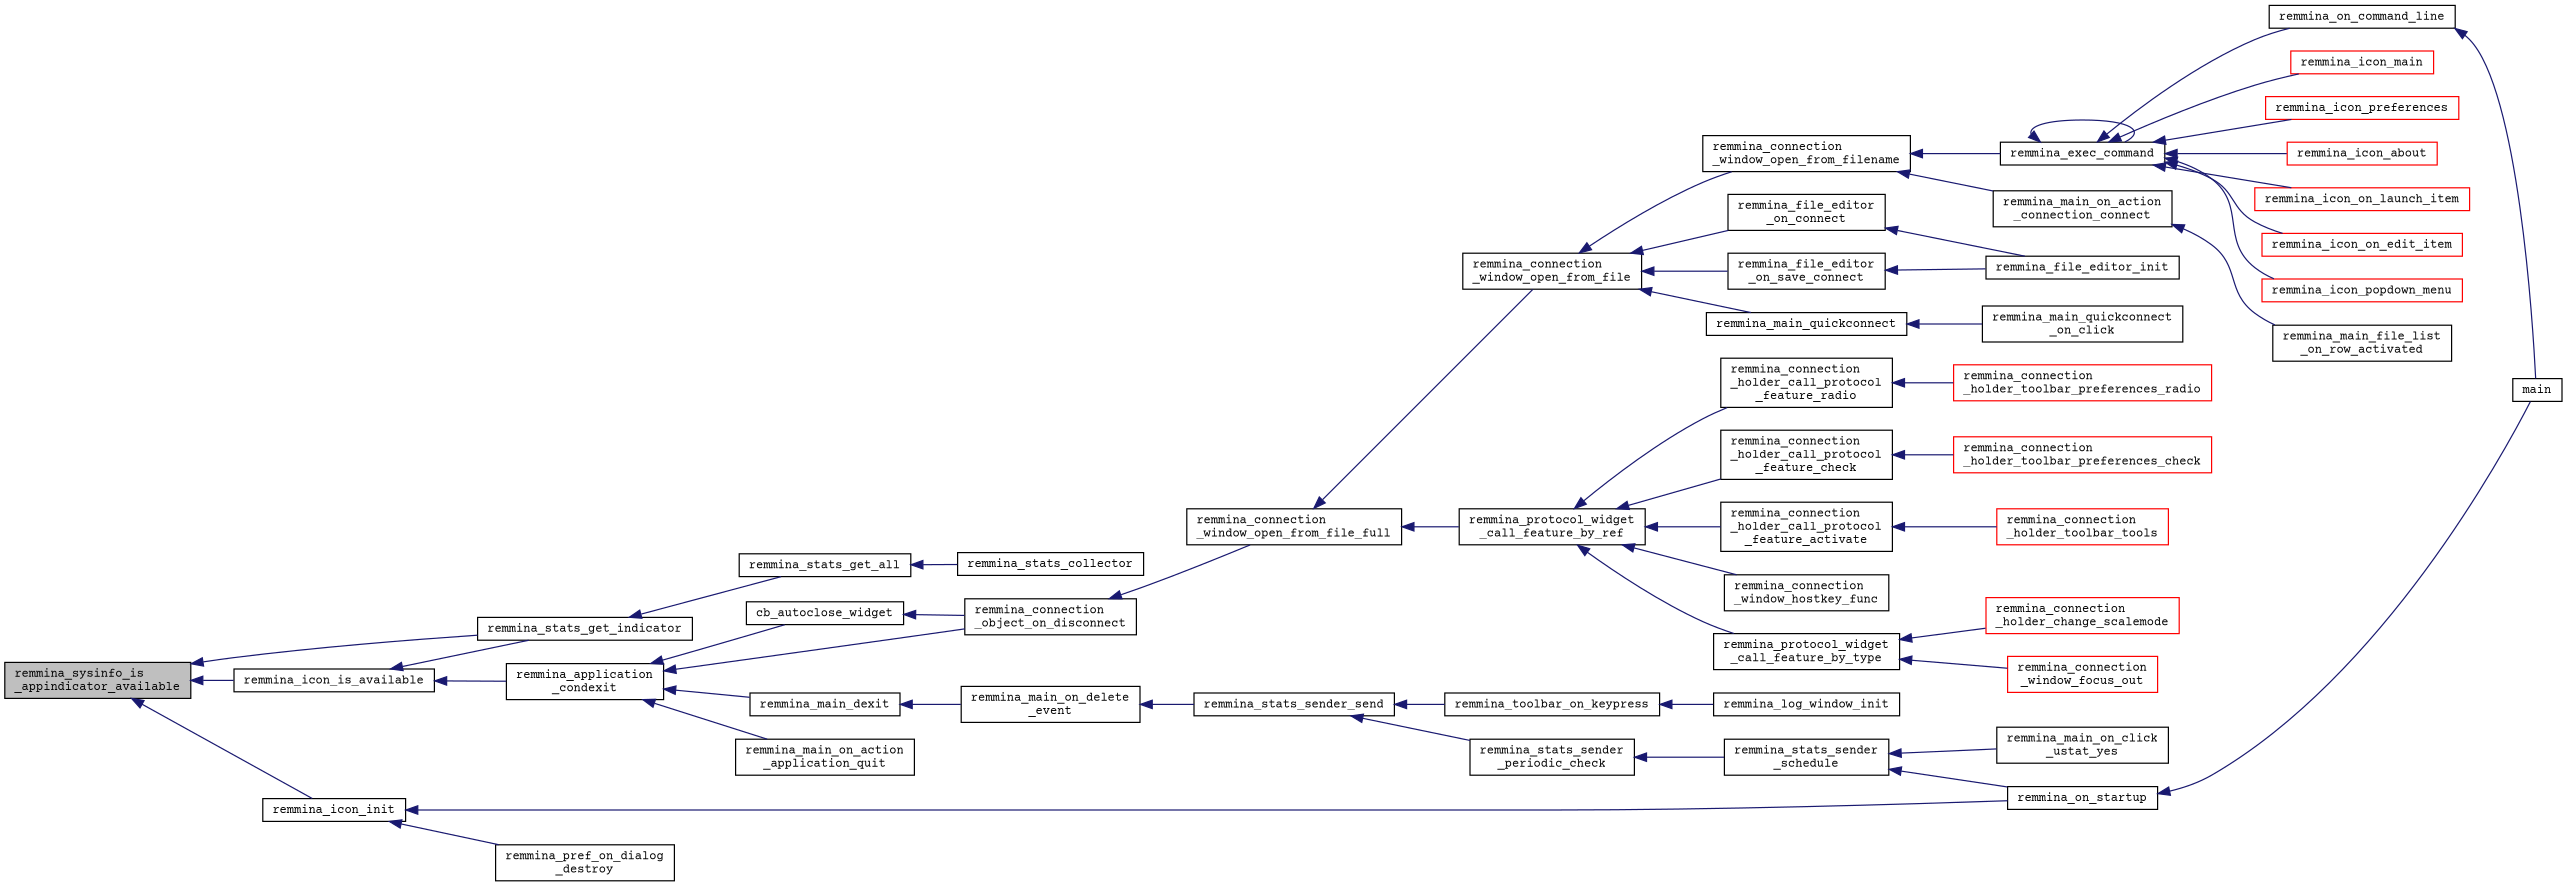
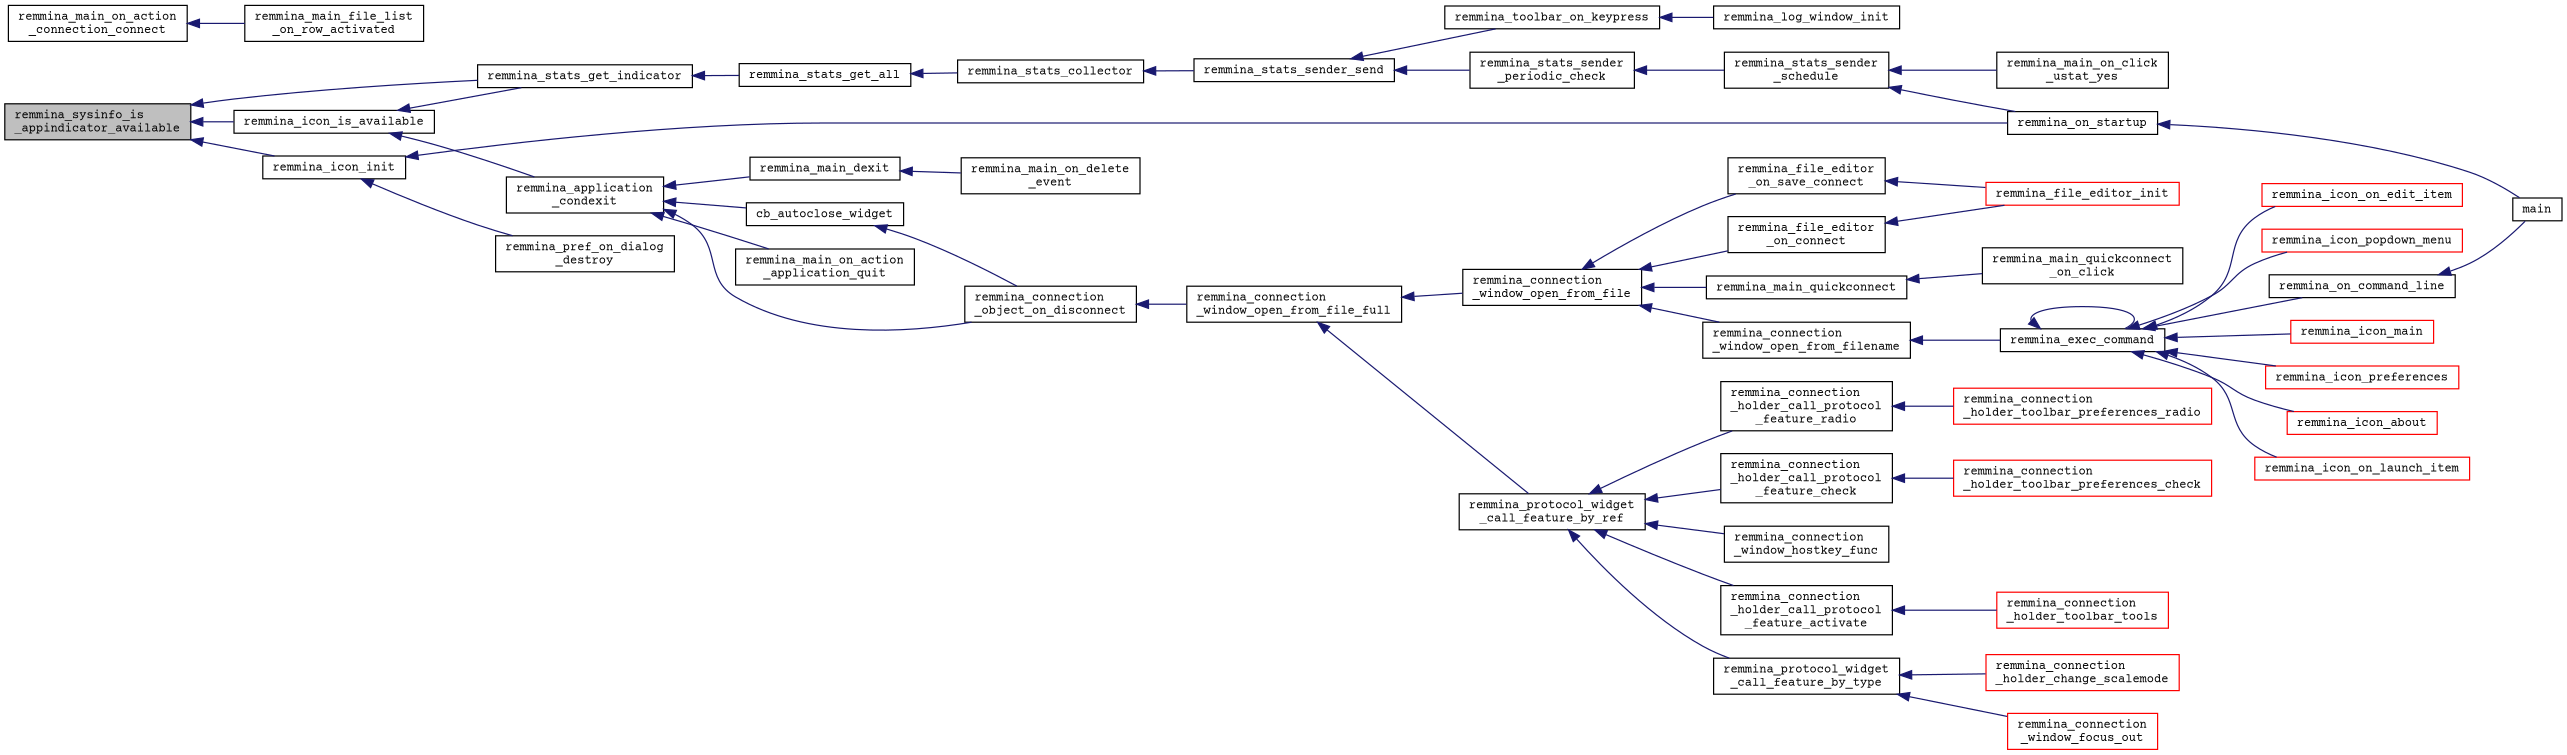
edge "remmina_main_on_action _connection_connect" -> "remmina_connection _window_open_from_filename": removed
node "remmina_file_editor_init": color black -> red
edge "remmina_stats_sender_send" -> "remmina_main_on_delete _event": now "remmina_stats_sender_send" -> "remmina_stats_collector"
